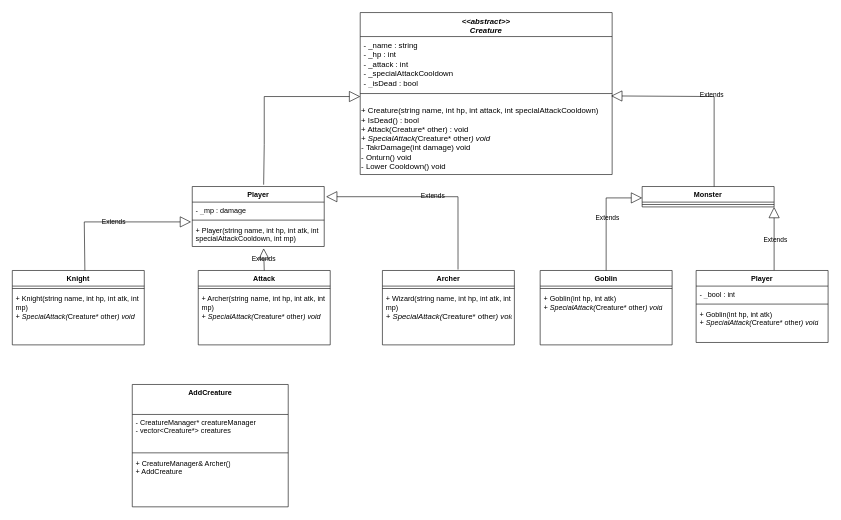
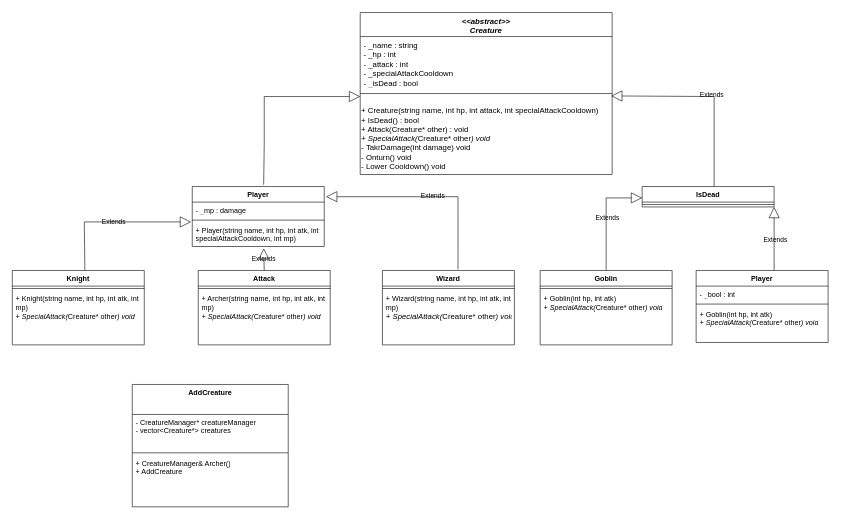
node "Monster": label "Monster" -> "IsDead"
node "Archer": label "Archer" -> "Wizard"
